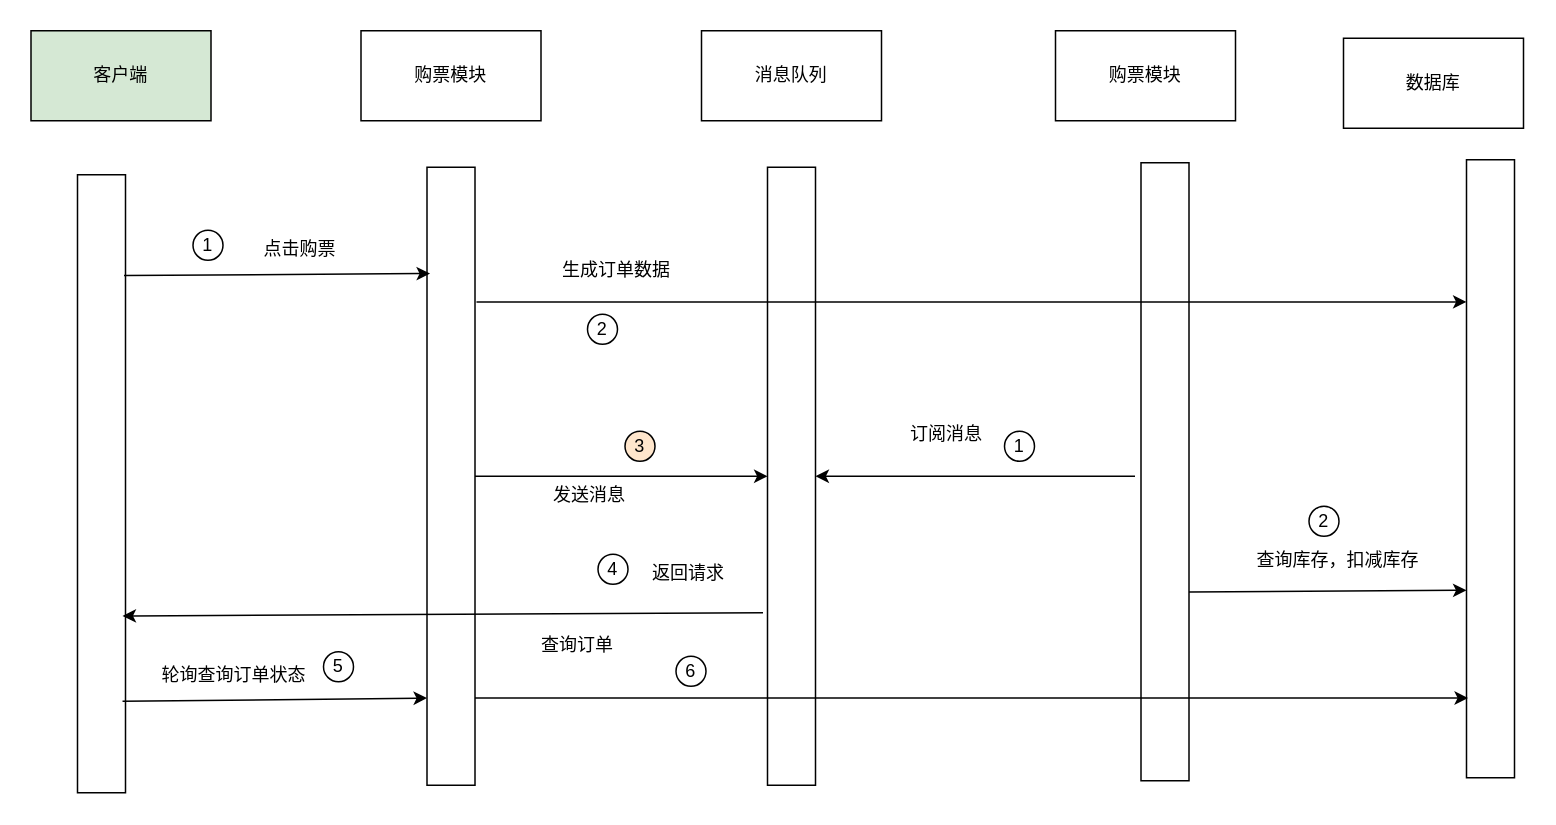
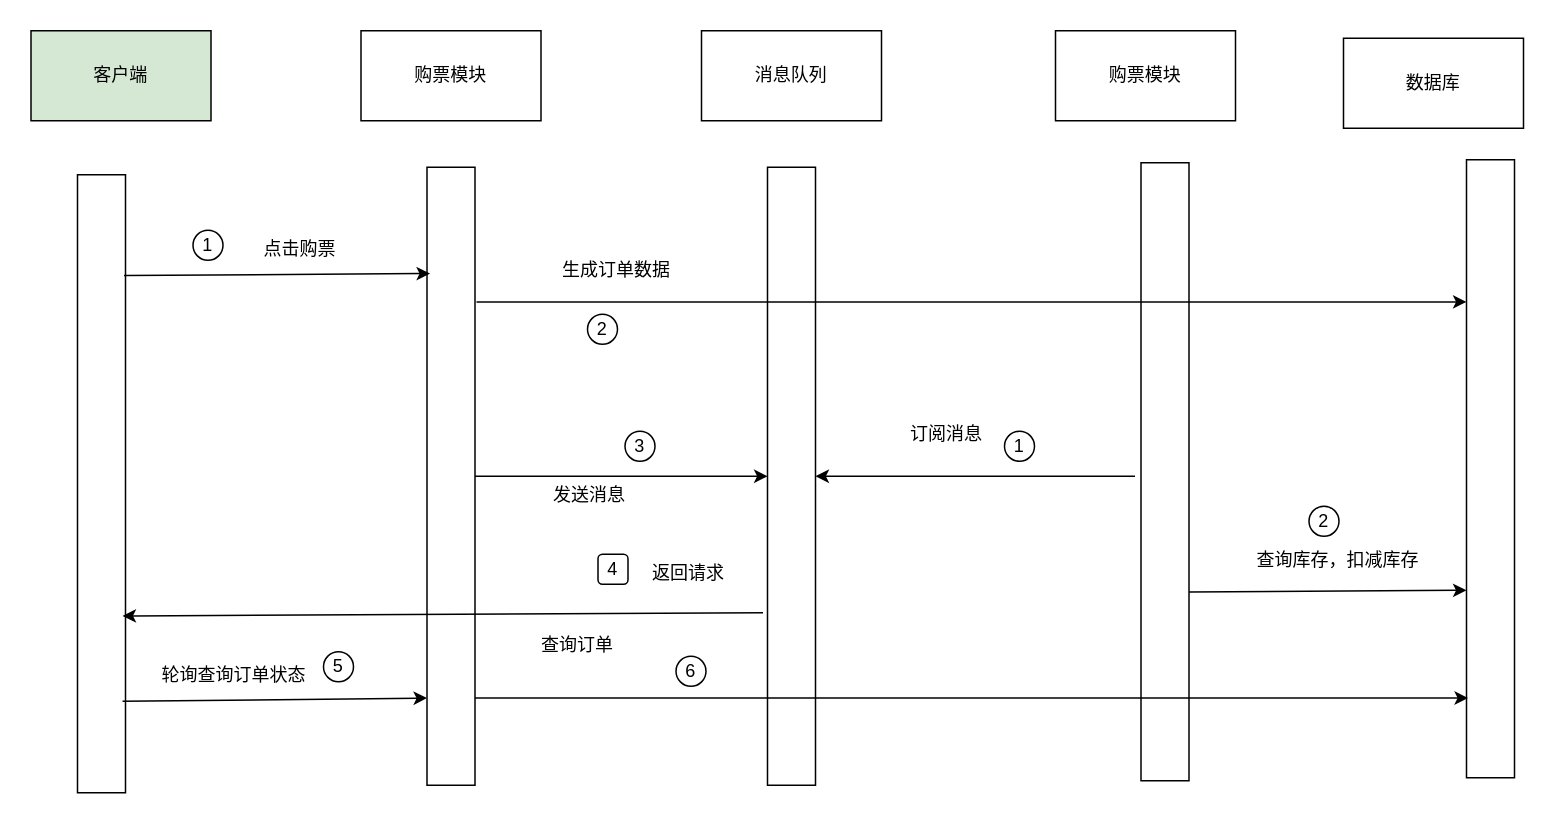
node "3": fillcolor #ffe6cc -> #ffffff
node "4": shape ellipse -> rounded rectangle
